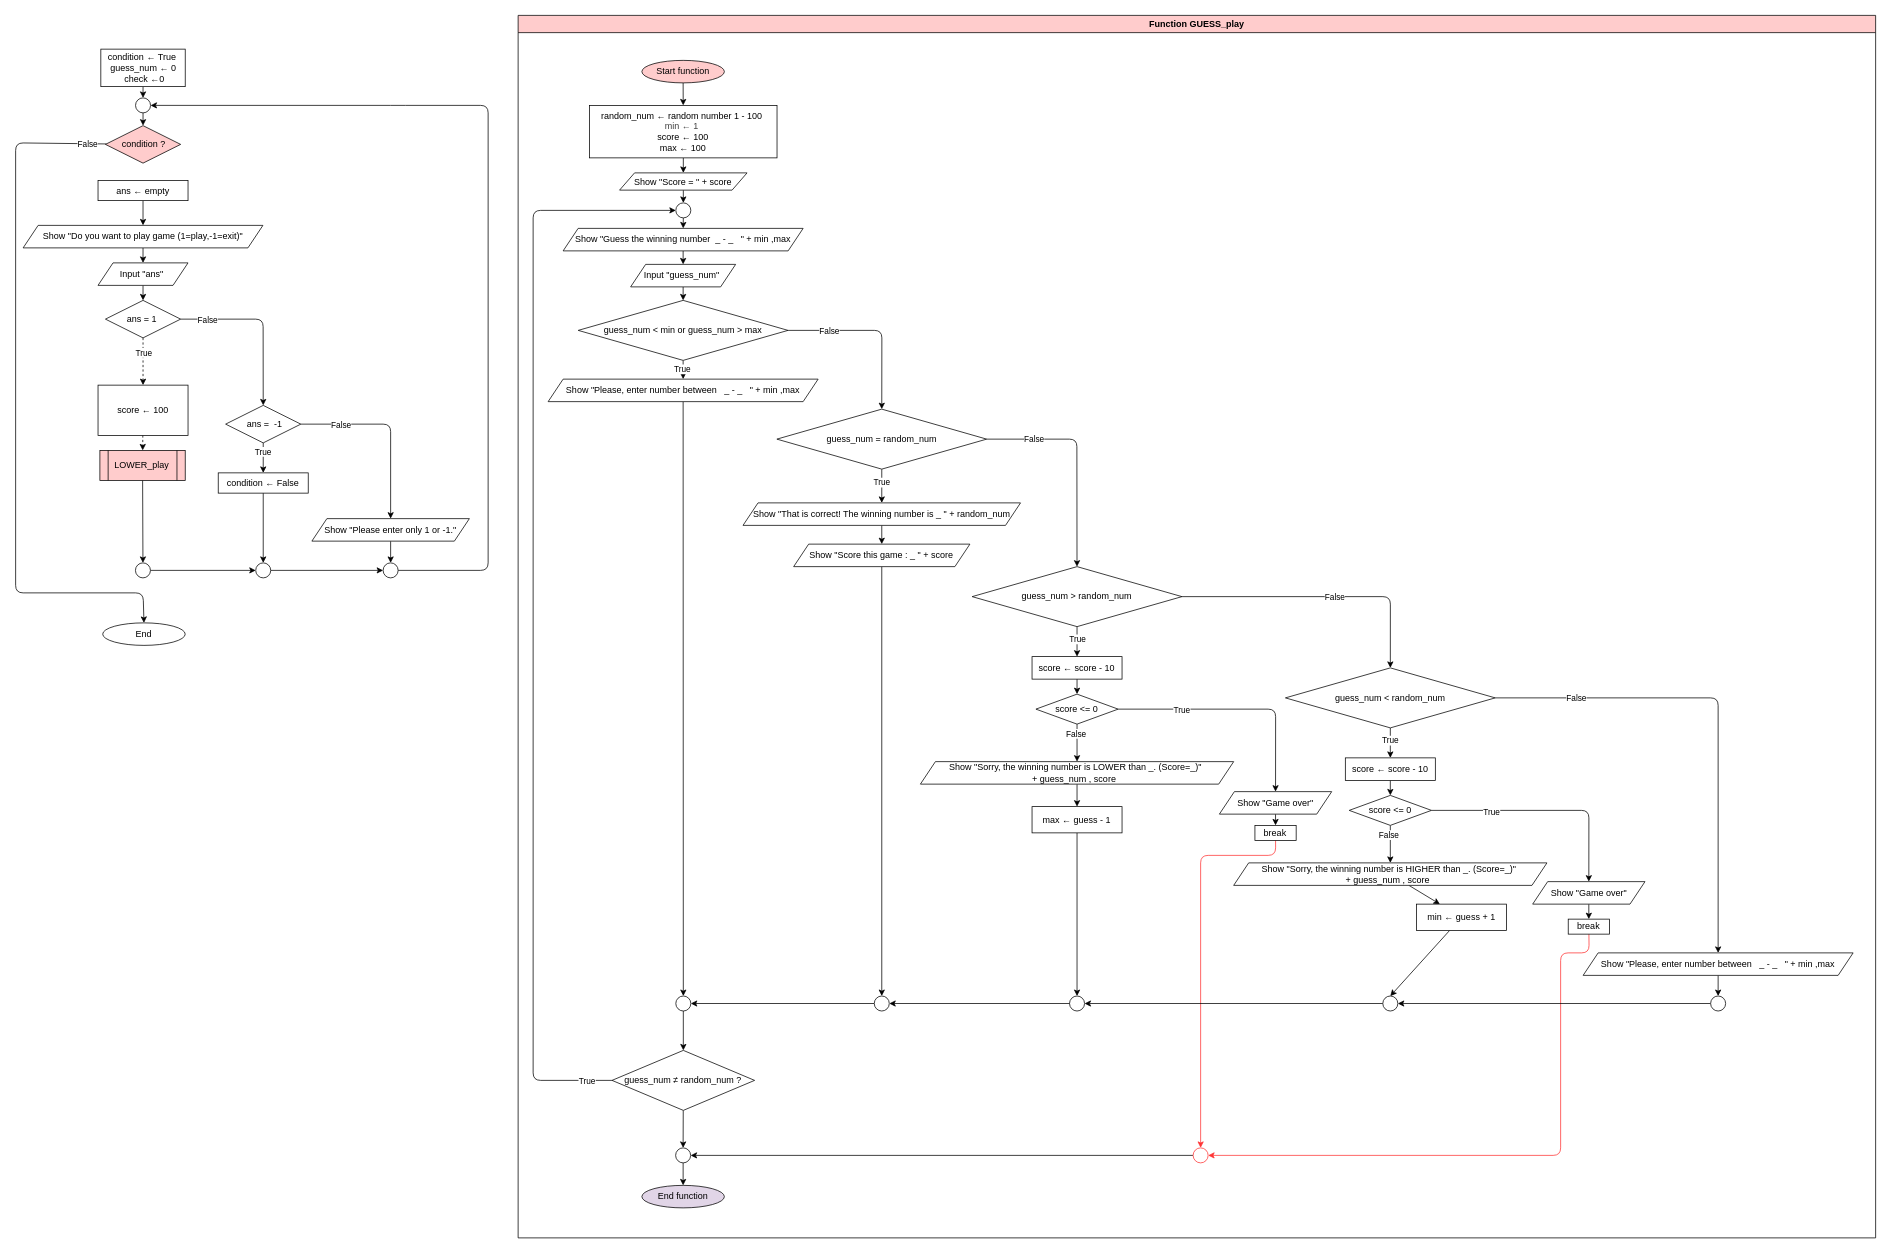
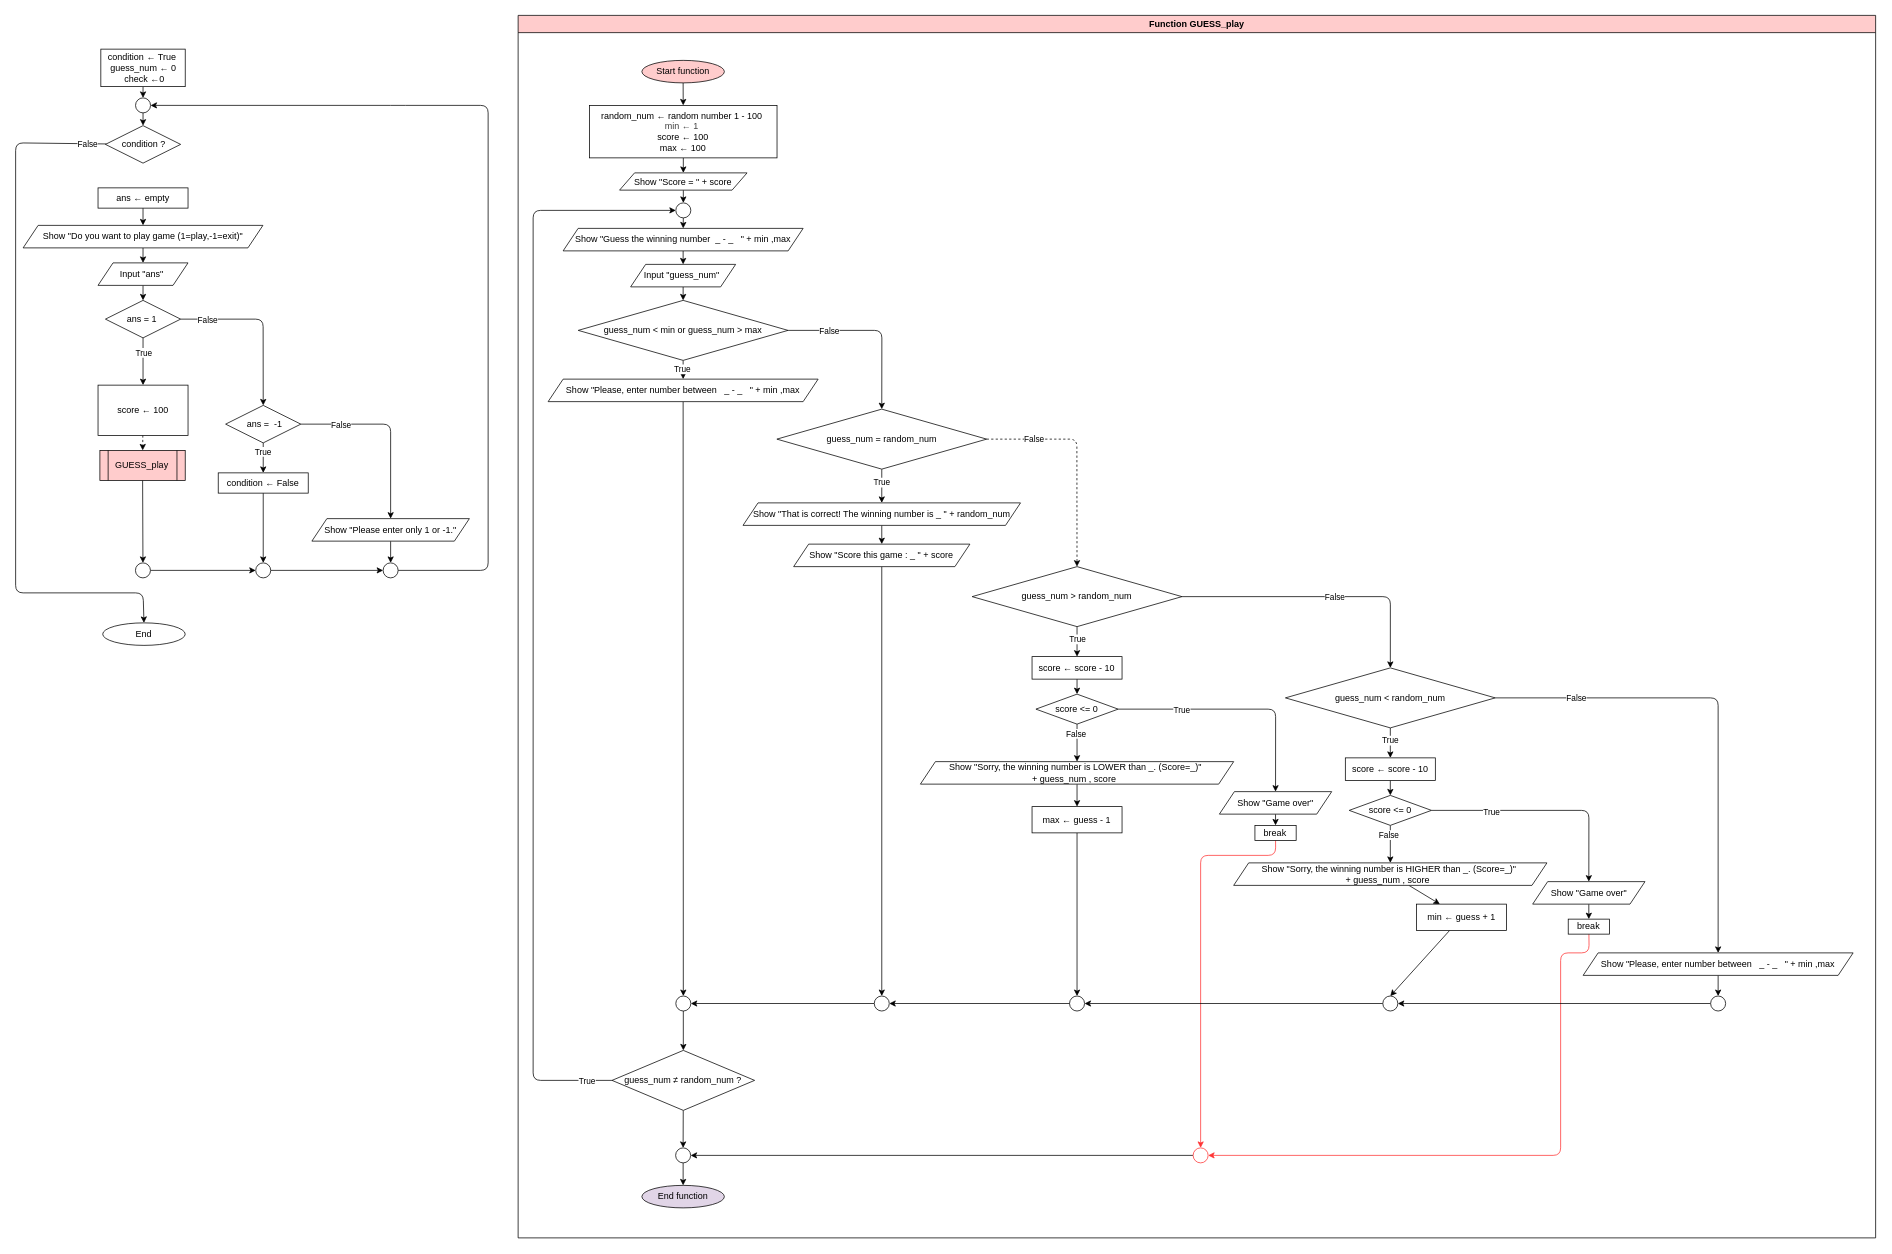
node "condition ?": fillcolor #ffcccc -> #ffffff
node "ans ← empty": moved (143, 191) -> (143, 198)
edge "ans = 1" -> "score ← 100": style dashed -> solid
node "LOWER_play": label "LOWER_play" -> "GUESS_play"
edge "guess_num = random_num" -> "guess_num > random_num": style solid -> dashed
